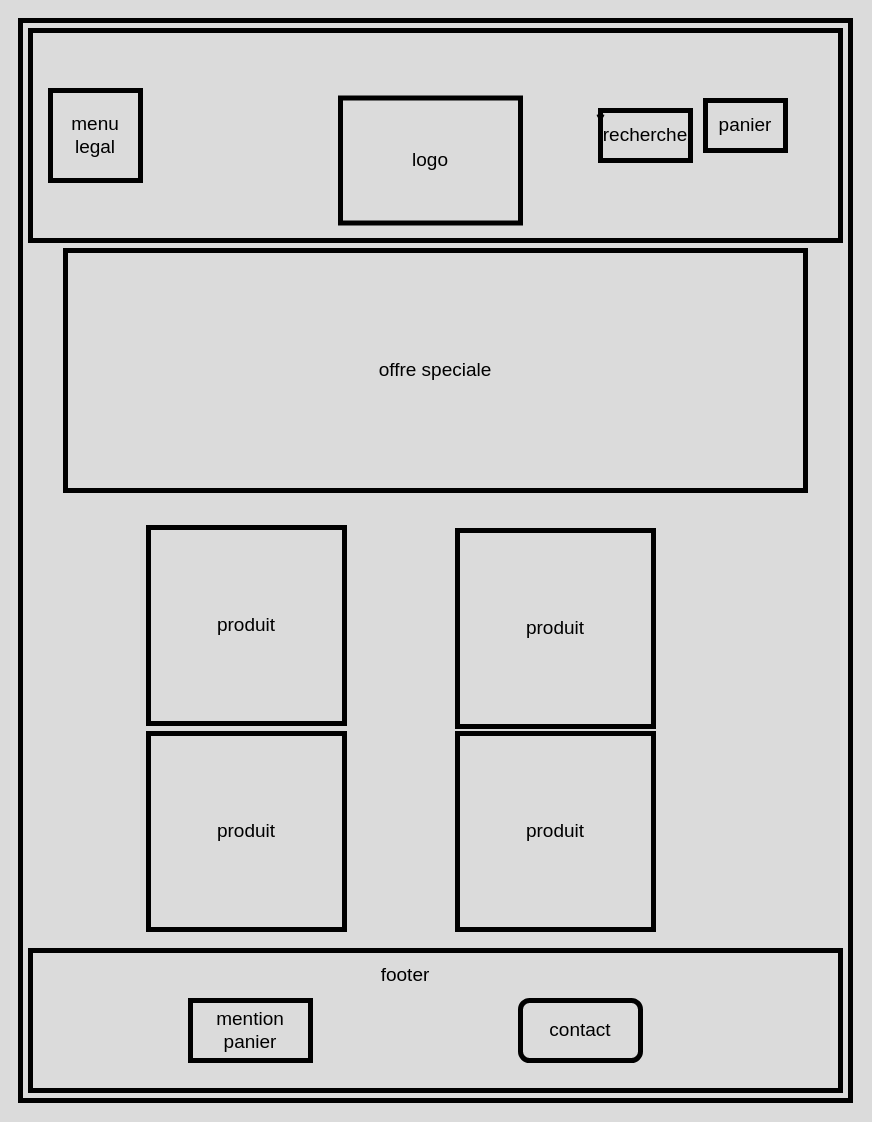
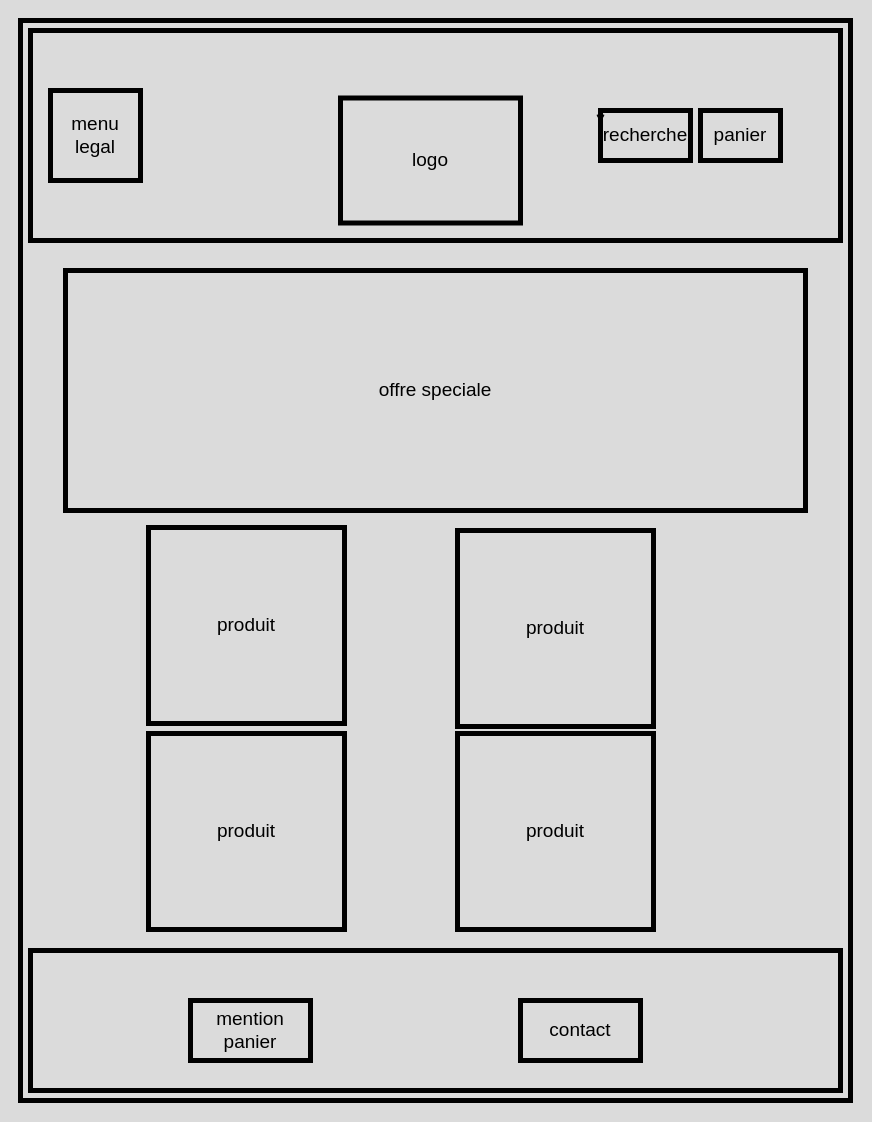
node "panier": moved (746, 126) -> (741, 136)
node "offre speciale": moved (436, 371) -> (436, 391)
node "footer": removed
node "contact": shape rounded rectangle -> rectangle
